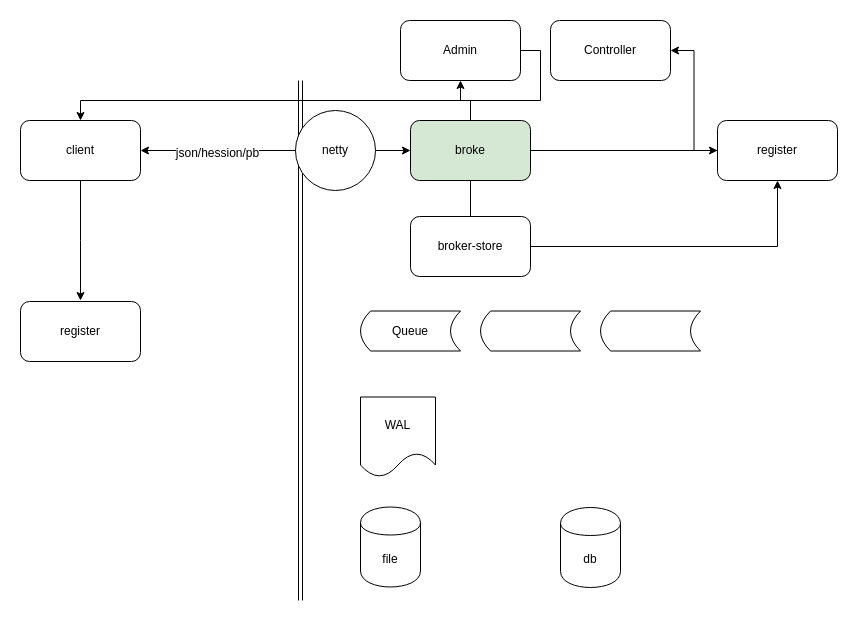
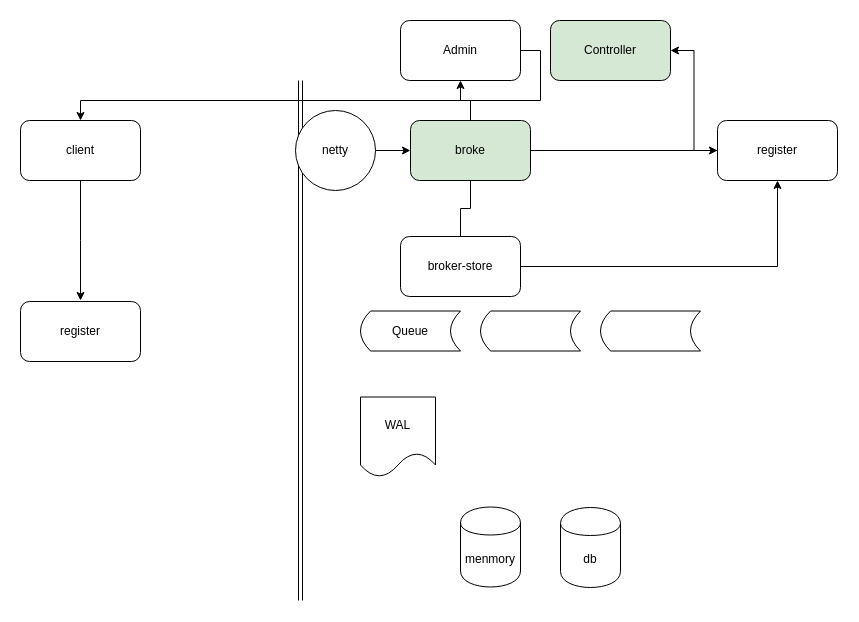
node "Controller": fillcolor #ffffff -> #d5e8d4
edge "netty" -> "client": removed, label "json/hession/pb"
node "broker-store": moved (471, 247) -> (461, 267)
node "file": removed
node "menmory": added
